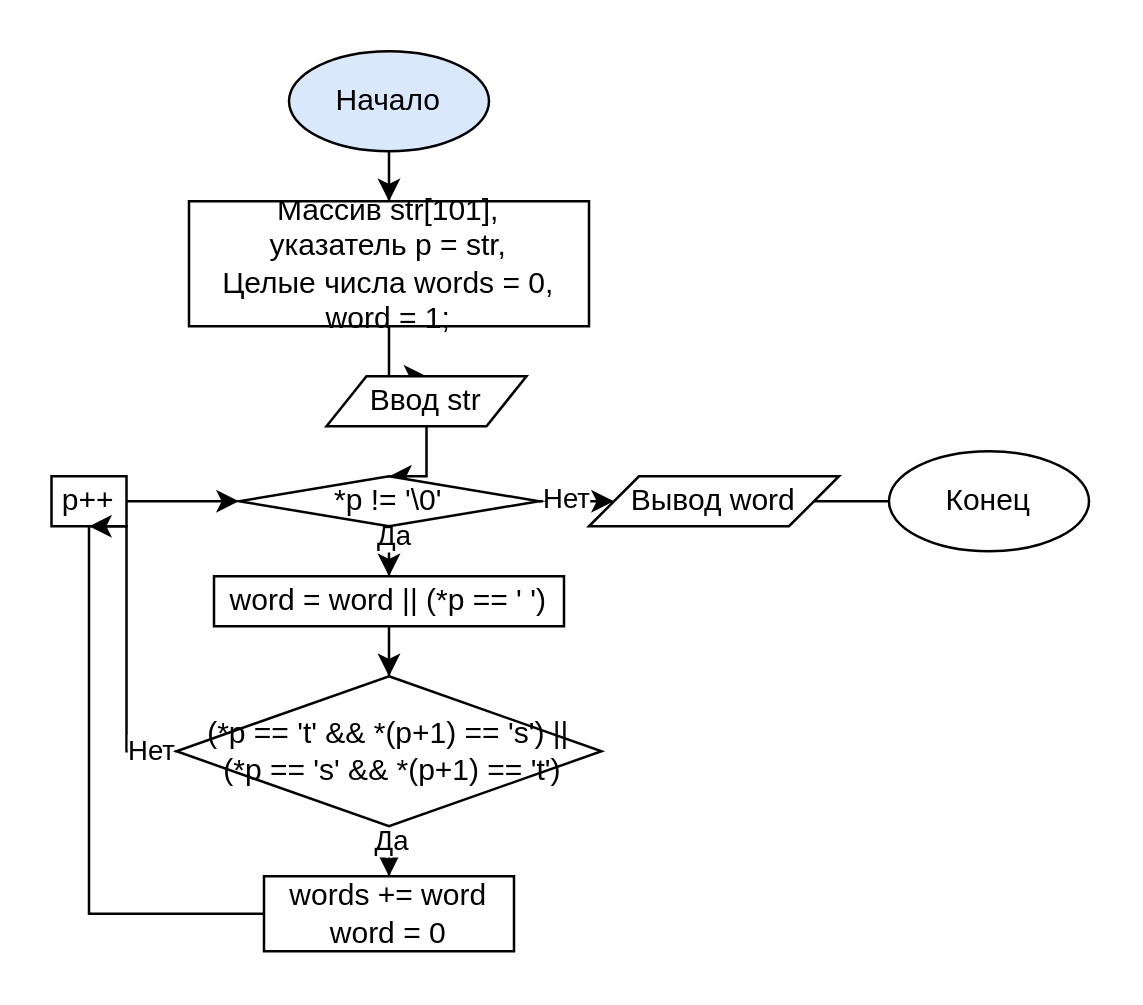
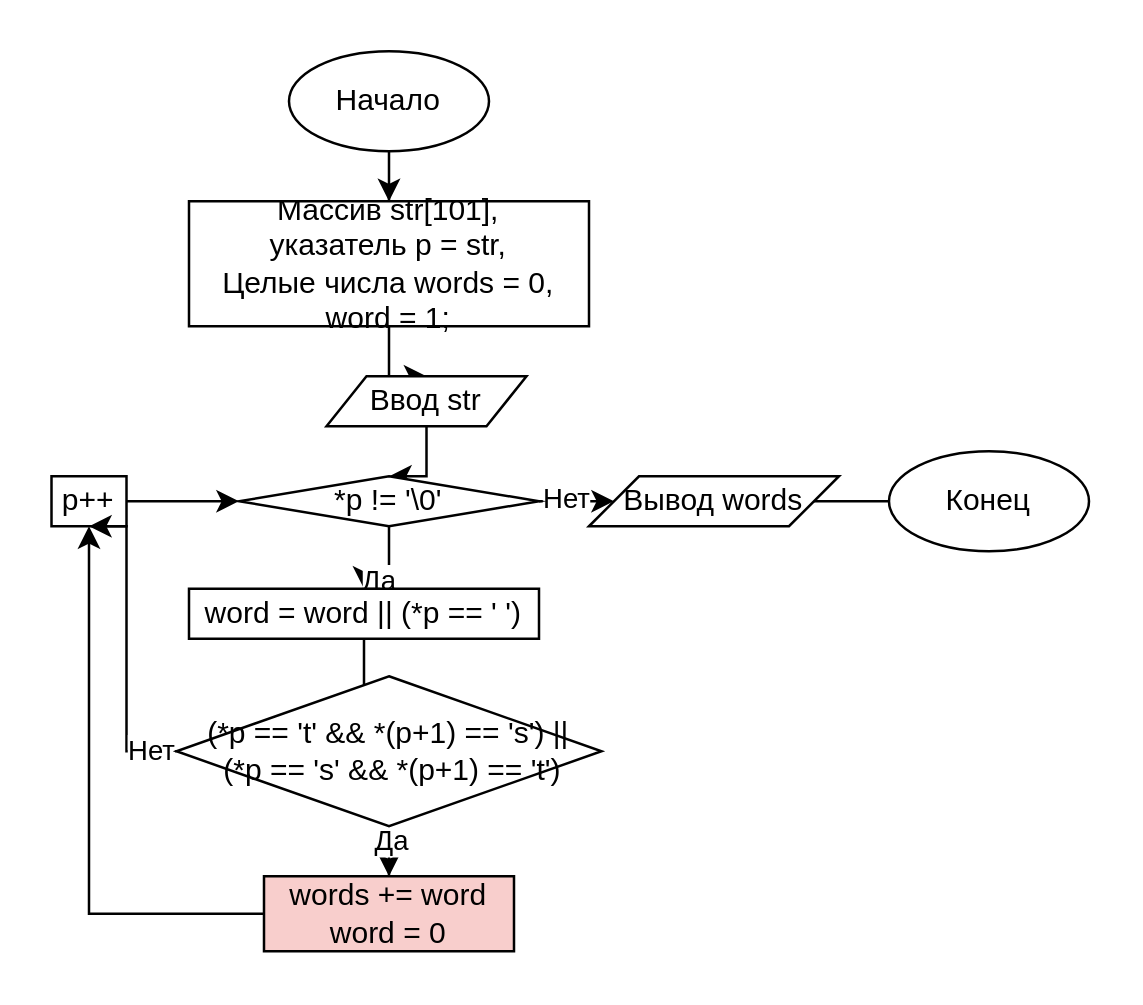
node "Начало": fillcolor #dae8fc -> #ffffff
node "Вывод word": label "Вывод word" -> "Вывод words"
edge "p++" -- "words += word word = 0": arrowhead none -> classic
node "word = word || (*p == ' ')": moved (389, 601) -> (364, 614)
node "words += word word = 0": fillcolor #ffffff -> #f8cecc
